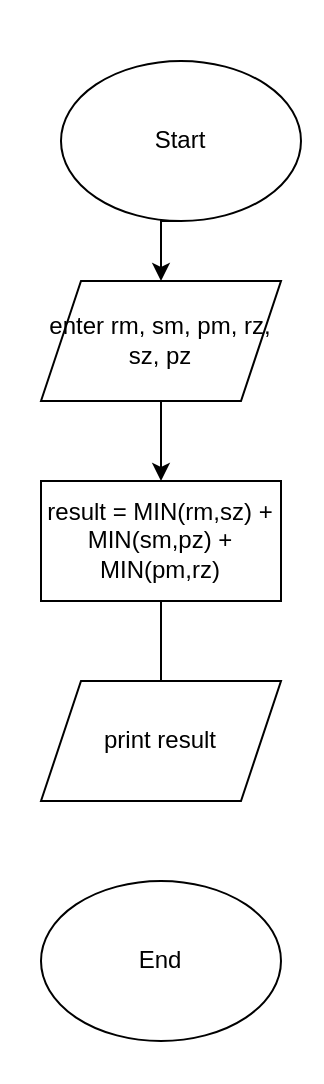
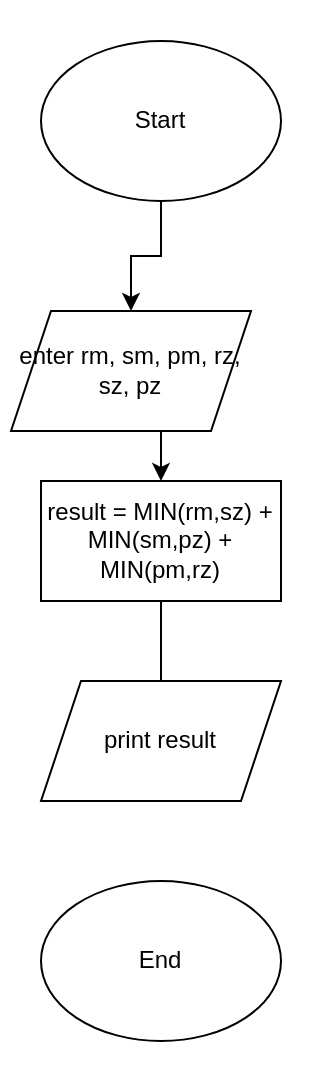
node "Start": moved (181, 141) -> (161, 121)
node "enter rm, sm, pm, rz, sz, pz": moved (161, 341) -> (131, 371)
